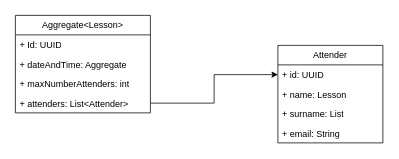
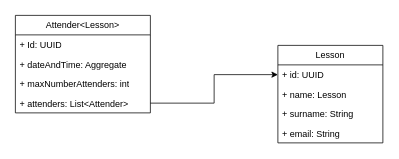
node "Aggregate<Lesson>": label "Aggregate<Lesson>" -> "Attender<Lesson>"
node "Attender": label "Attender" -> "Lesson"
node "+ surname: List": label "+ surname: List" -> "+ surname: String"
